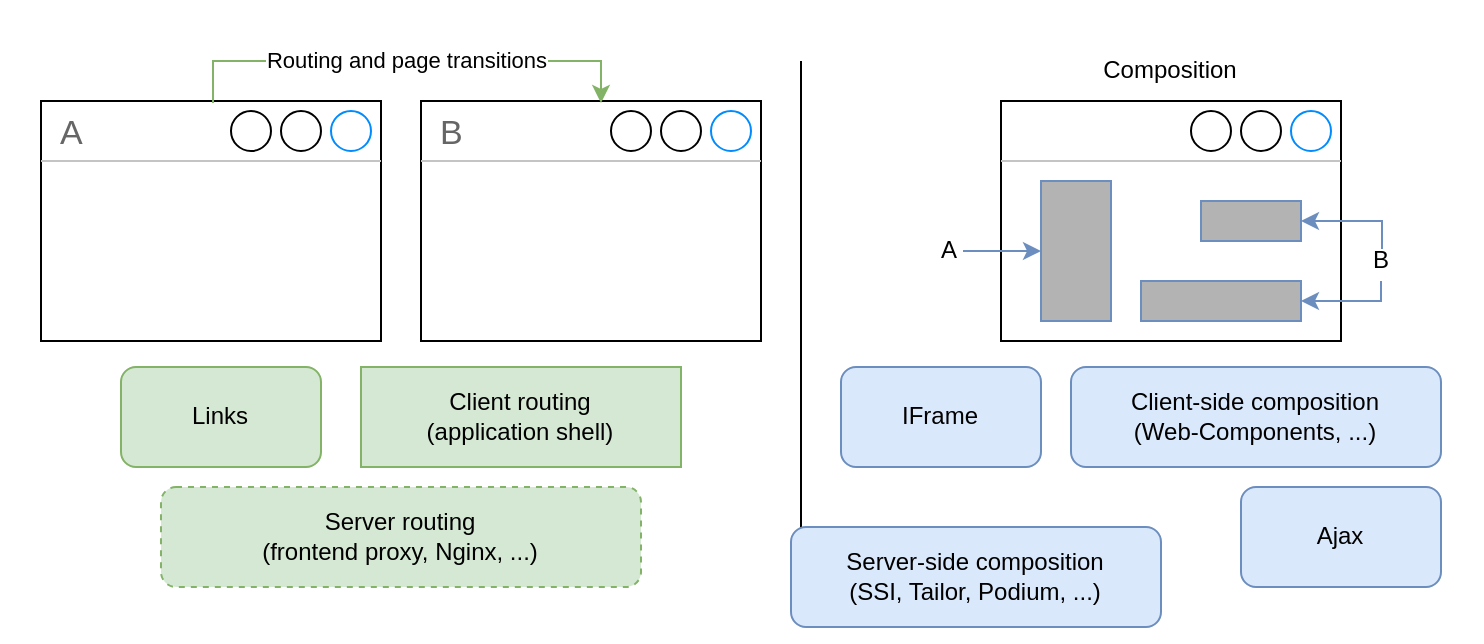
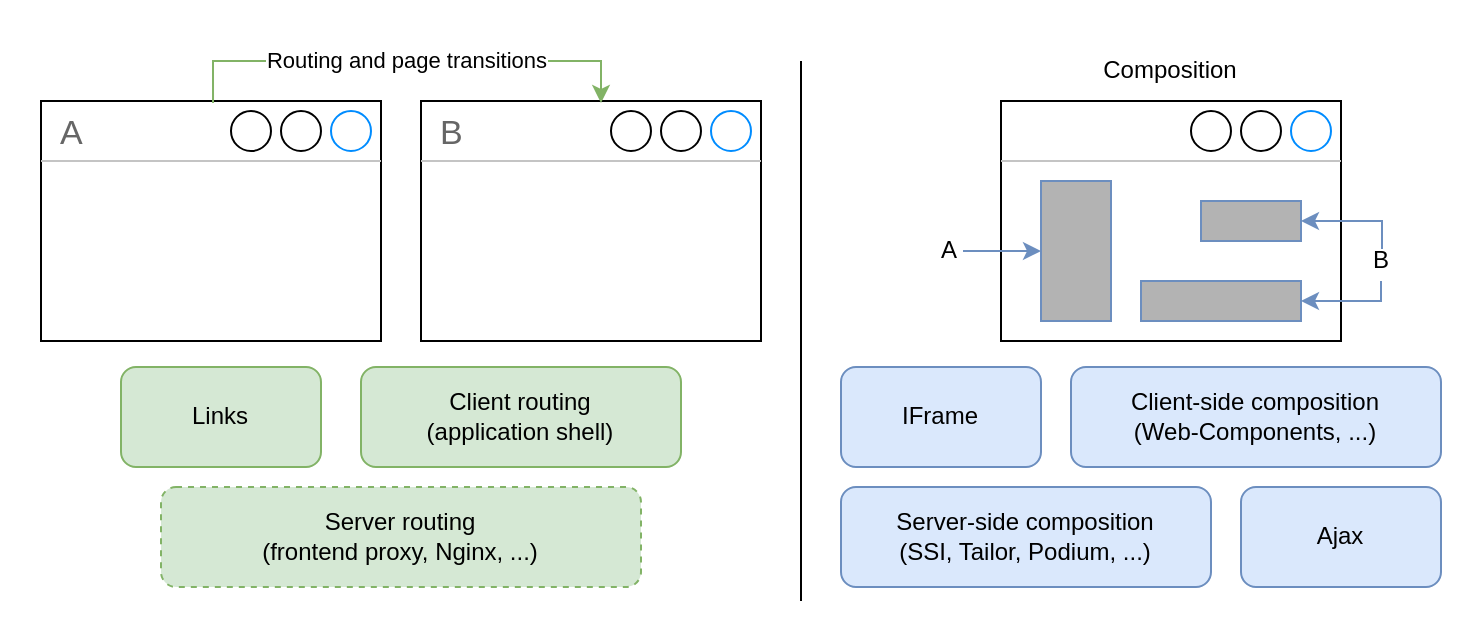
node "Client routing (application shell)": shape rectangle -> rounded rectangle
node "Server-side composition (SSI, Tailor, Podium, ...)": moved (976, 577) -> (1026, 537)
